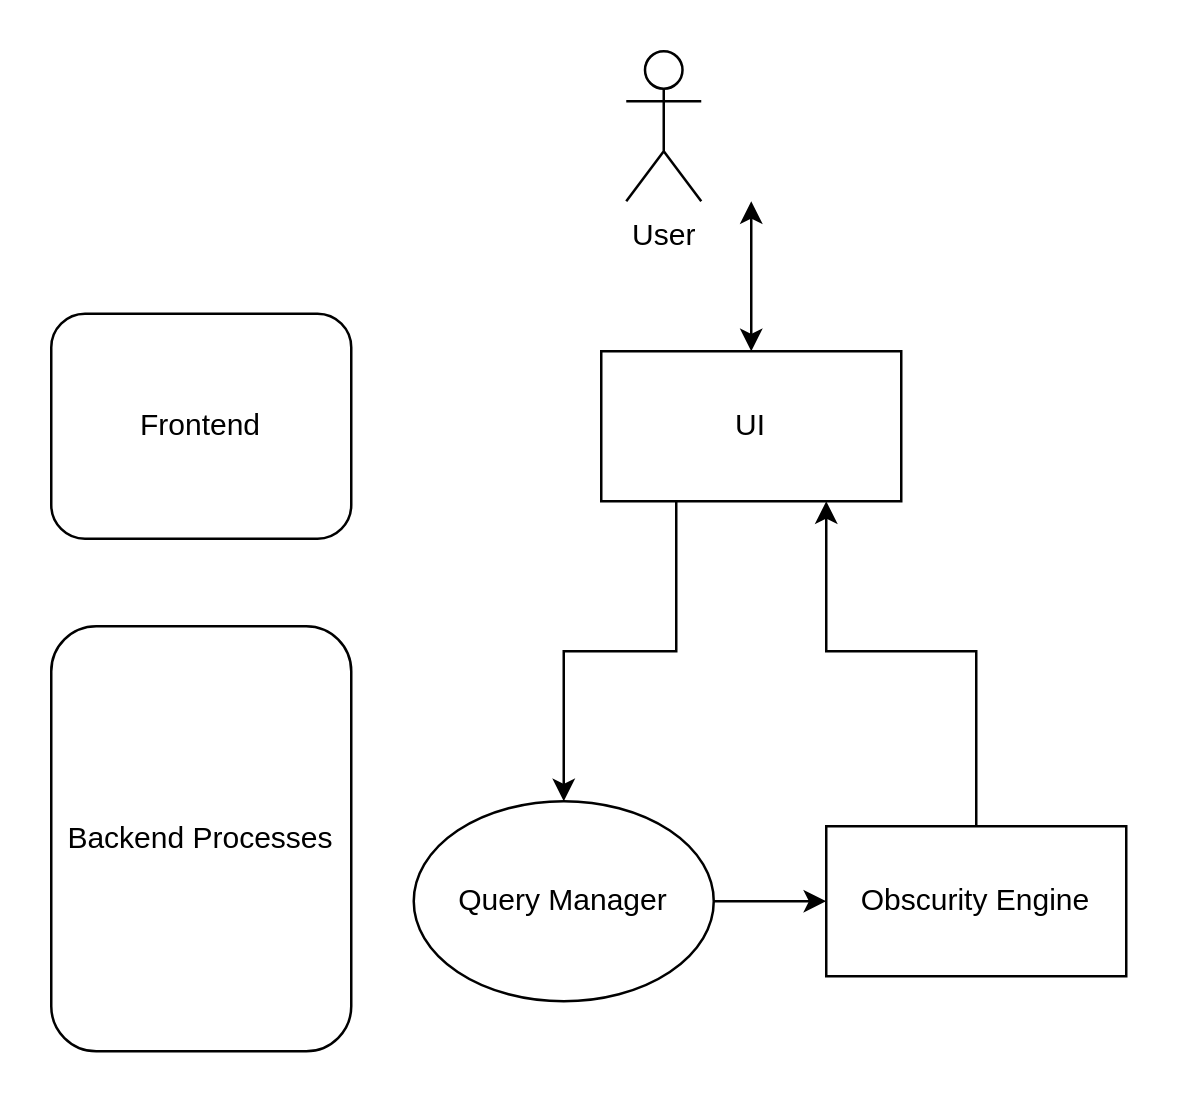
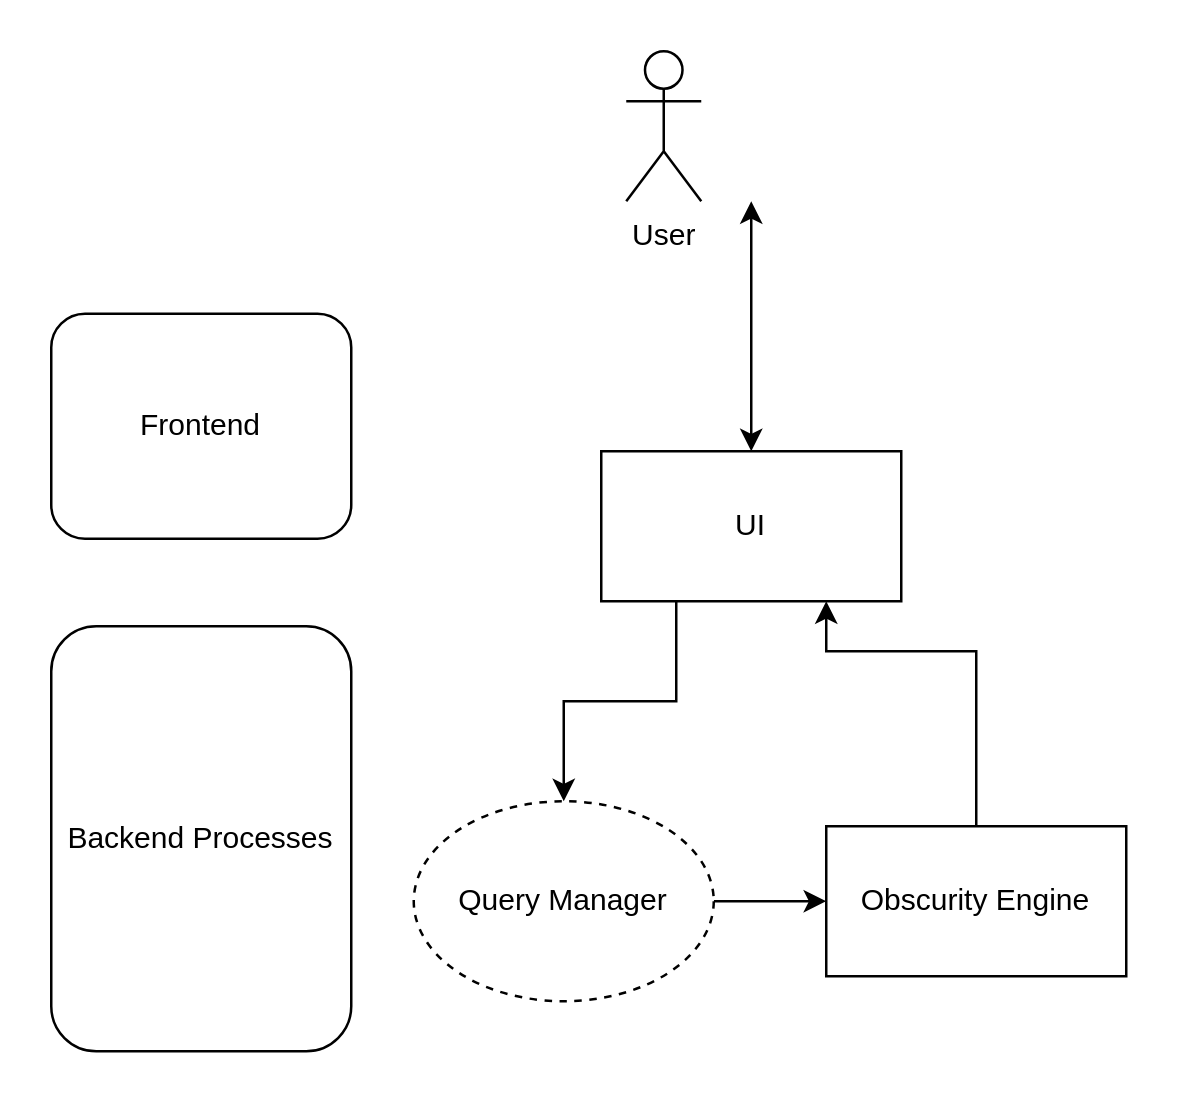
node "UI": moved (751, 426) -> (751, 526)
node "Query Manager": style solid -> dashed
